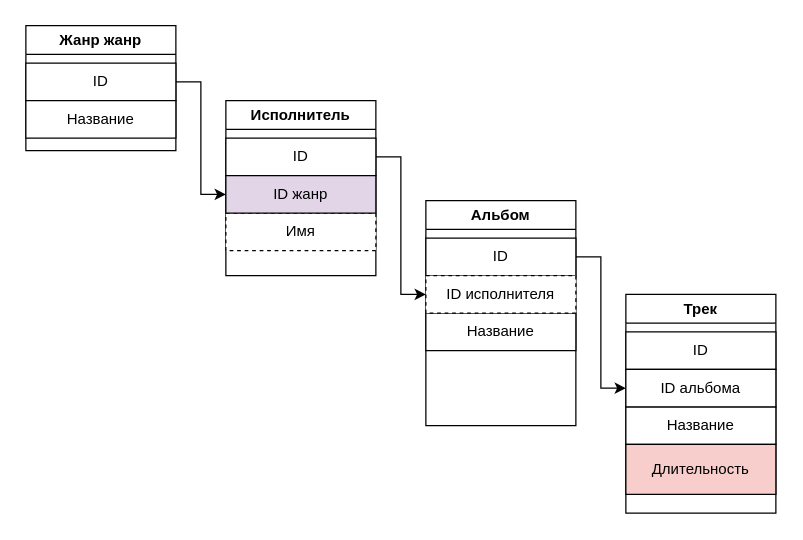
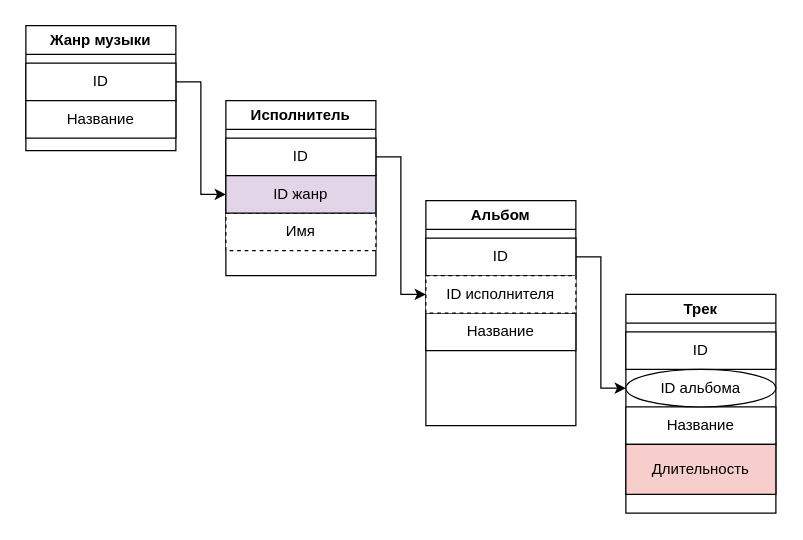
node "Жанр жанр": label "Жанр жанр" -> "Жанр музыки"
node "ID альбома": shape rectangle -> ellipse
